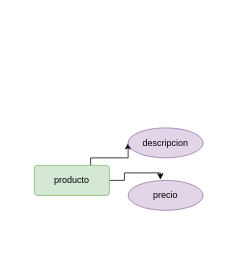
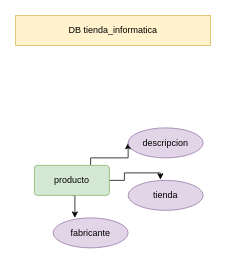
node "DB tienda_informatica": added
node "precio": label "precio" -> "tienda"
edge "producto" -> "fabricante": added
node "fabricante": added
